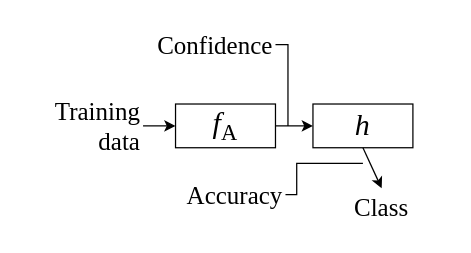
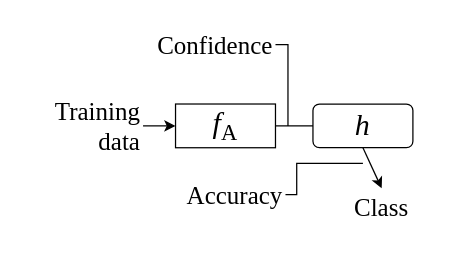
edge "fA" -> "h": arrowhead classic -> none
node "h": shape rectangle -> rounded rectangle
